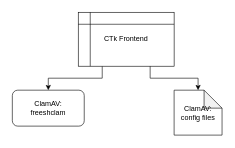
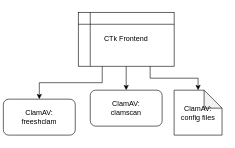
edge "CTk Frontend" -> "ClamAV: clamscan": added
node "ClamAV: freeshclam": moved (48, 108) -> (39, 117)
node "ClamAV: clamscan": added
